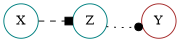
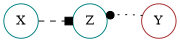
edge "Z" -> "Y": reversed
